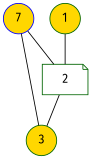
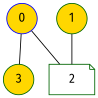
node "7": label "7" -> "0"
edge "2" -- "3": removed
